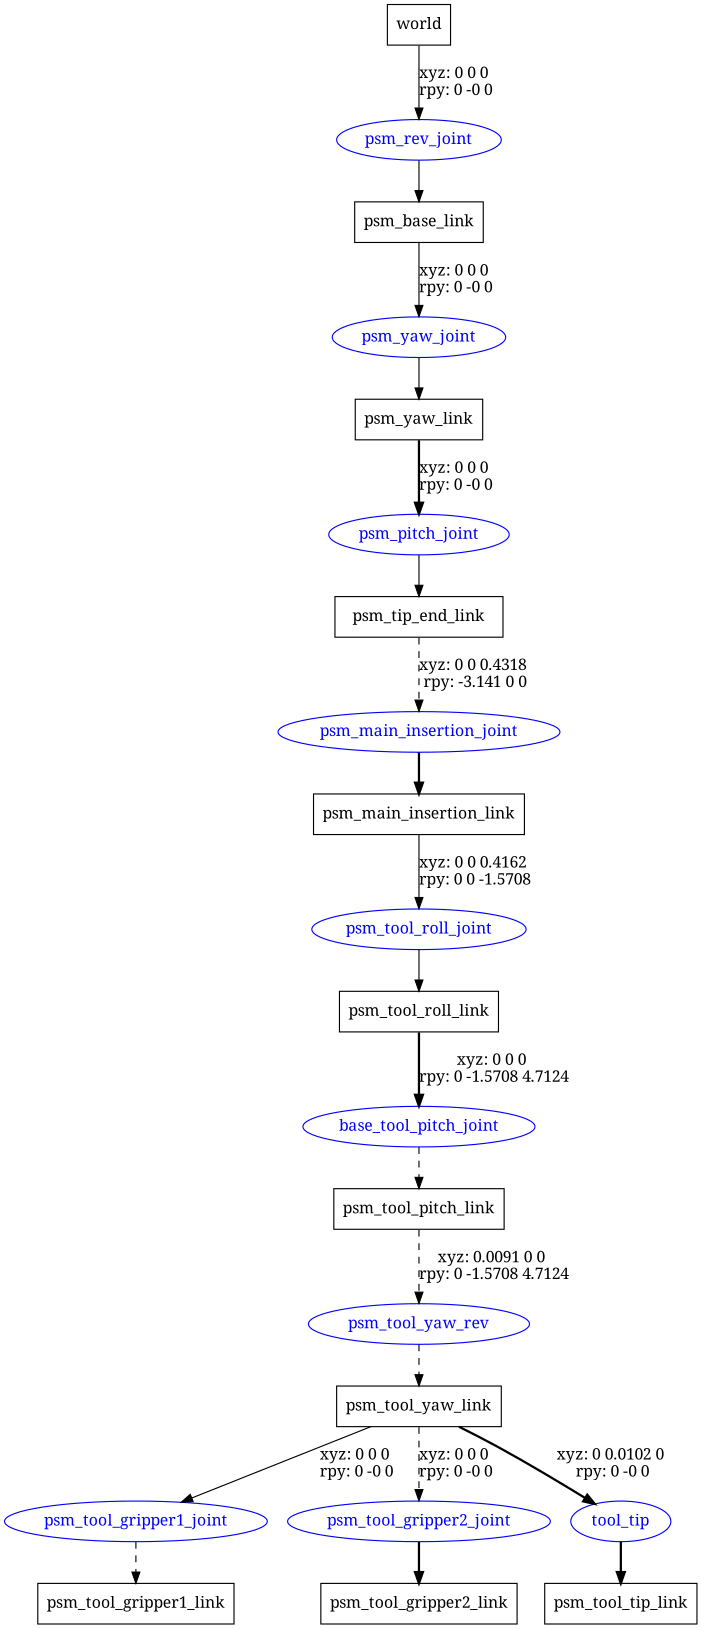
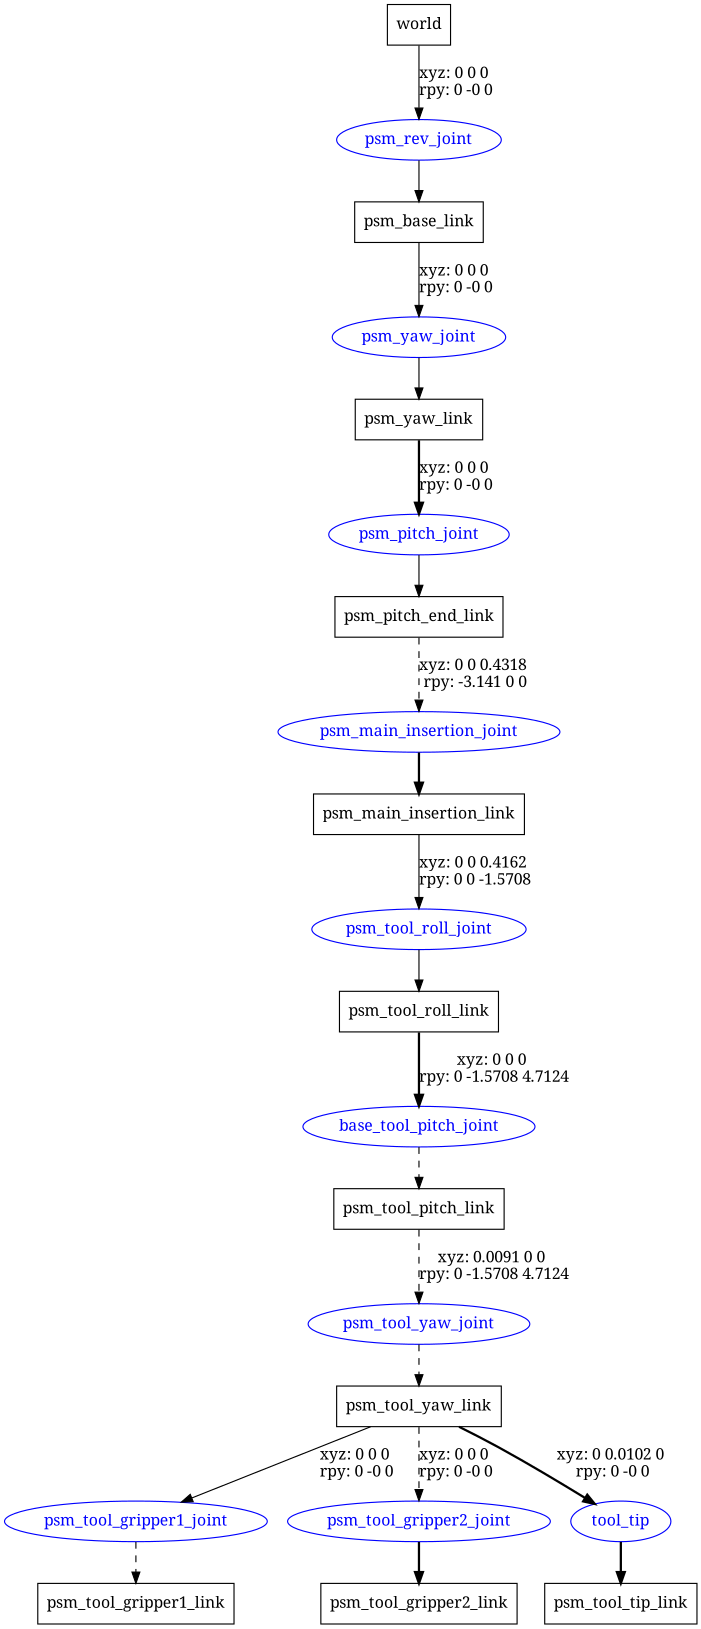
node "psm_tip_end_link": label "psm_tip_end_link" -> "psm_pitch_end_link"
node "psm_tool_yaw_rev": label "psm_tool_yaw_rev" -> "psm_tool_yaw_joint"
